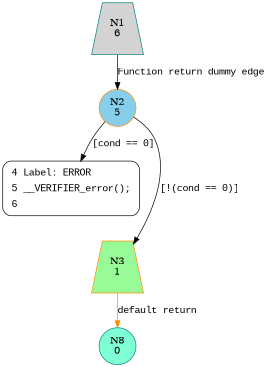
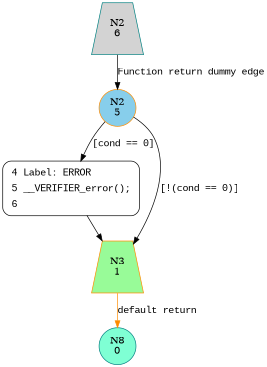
node "N1 6": label "N1 6" -> "N2 6"
edge "4" -> "N3 1": added
